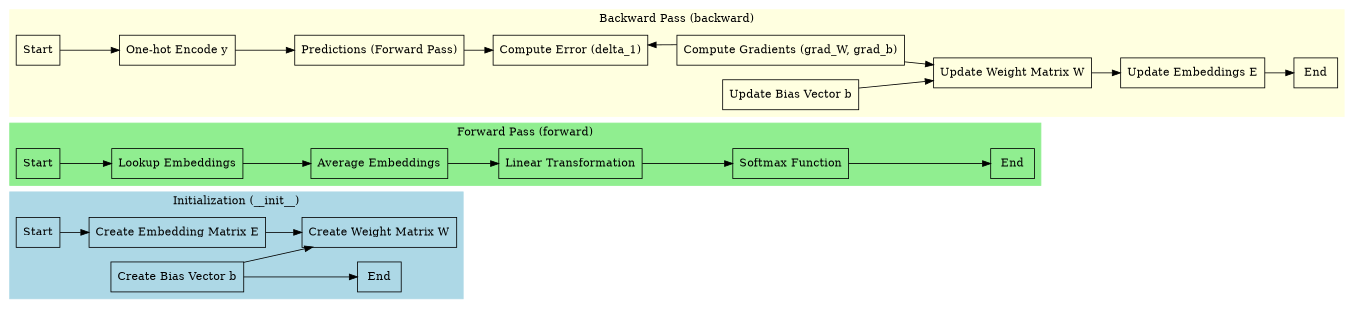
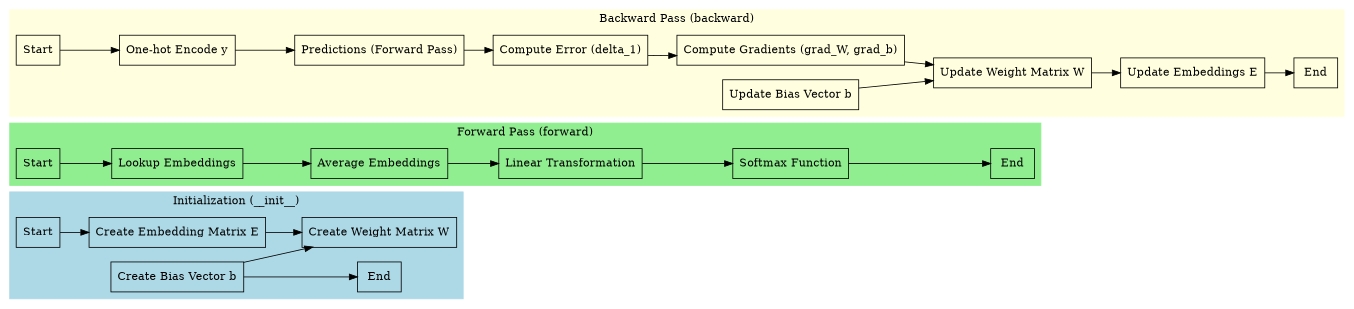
edge "Compute Gradients (grad_W, grad_b)" -> "Compute Error (delta_1)": reversed
